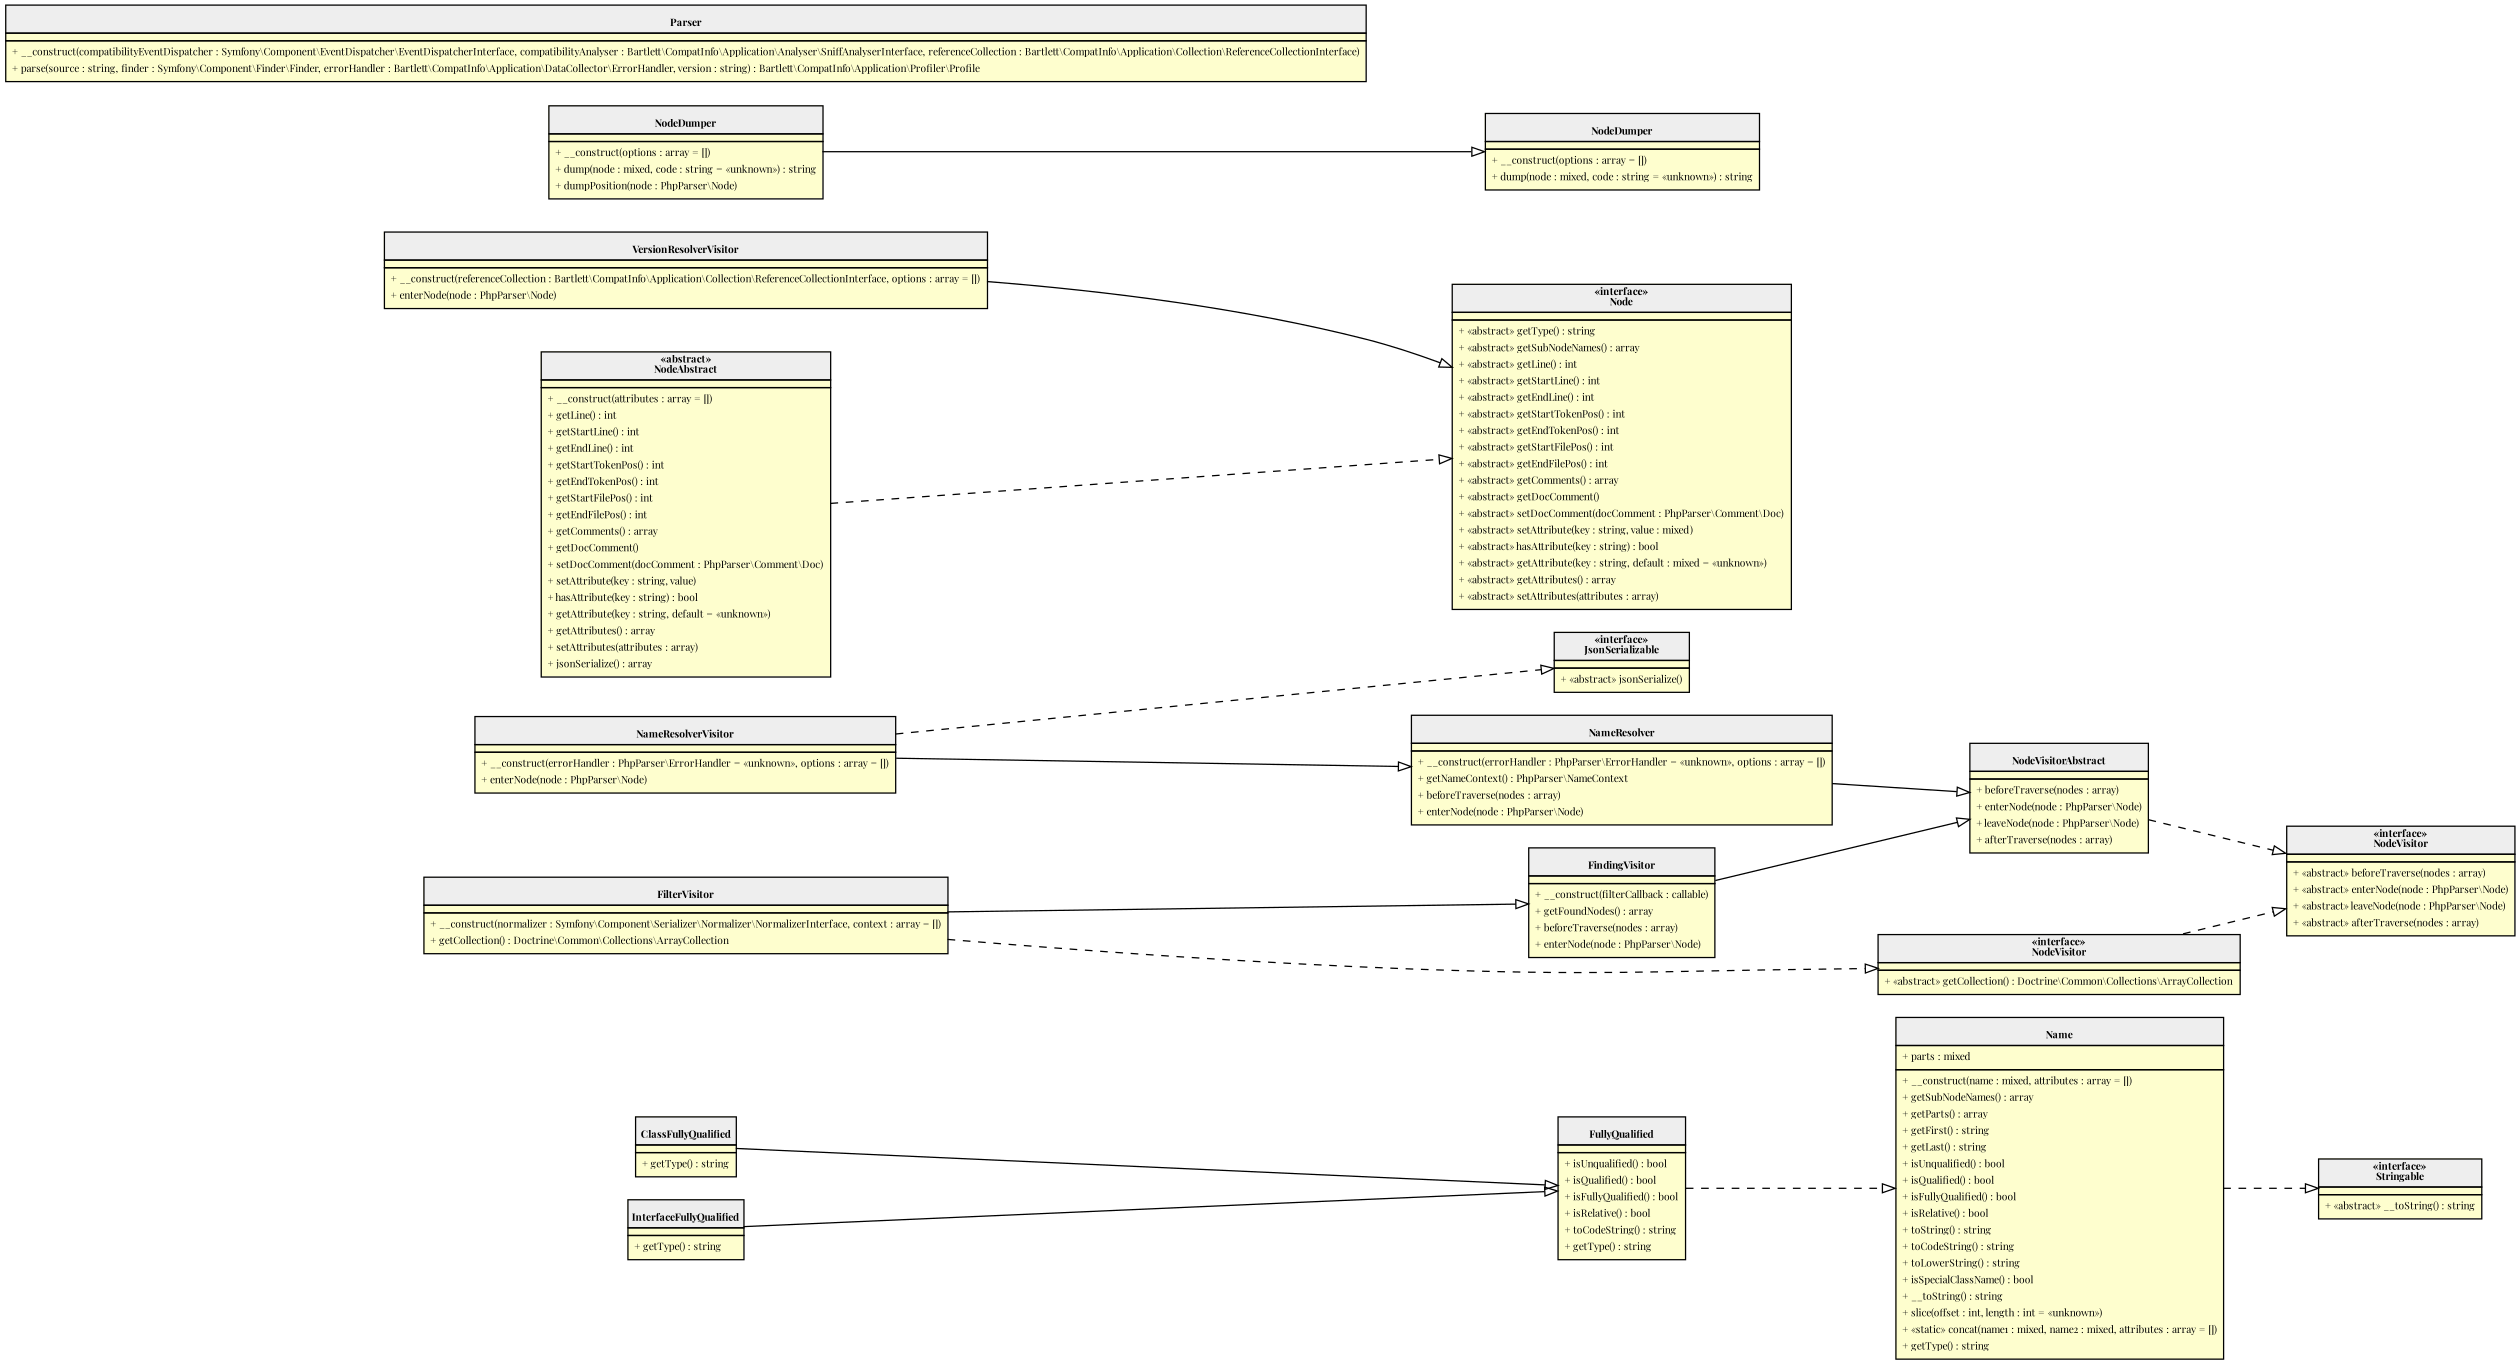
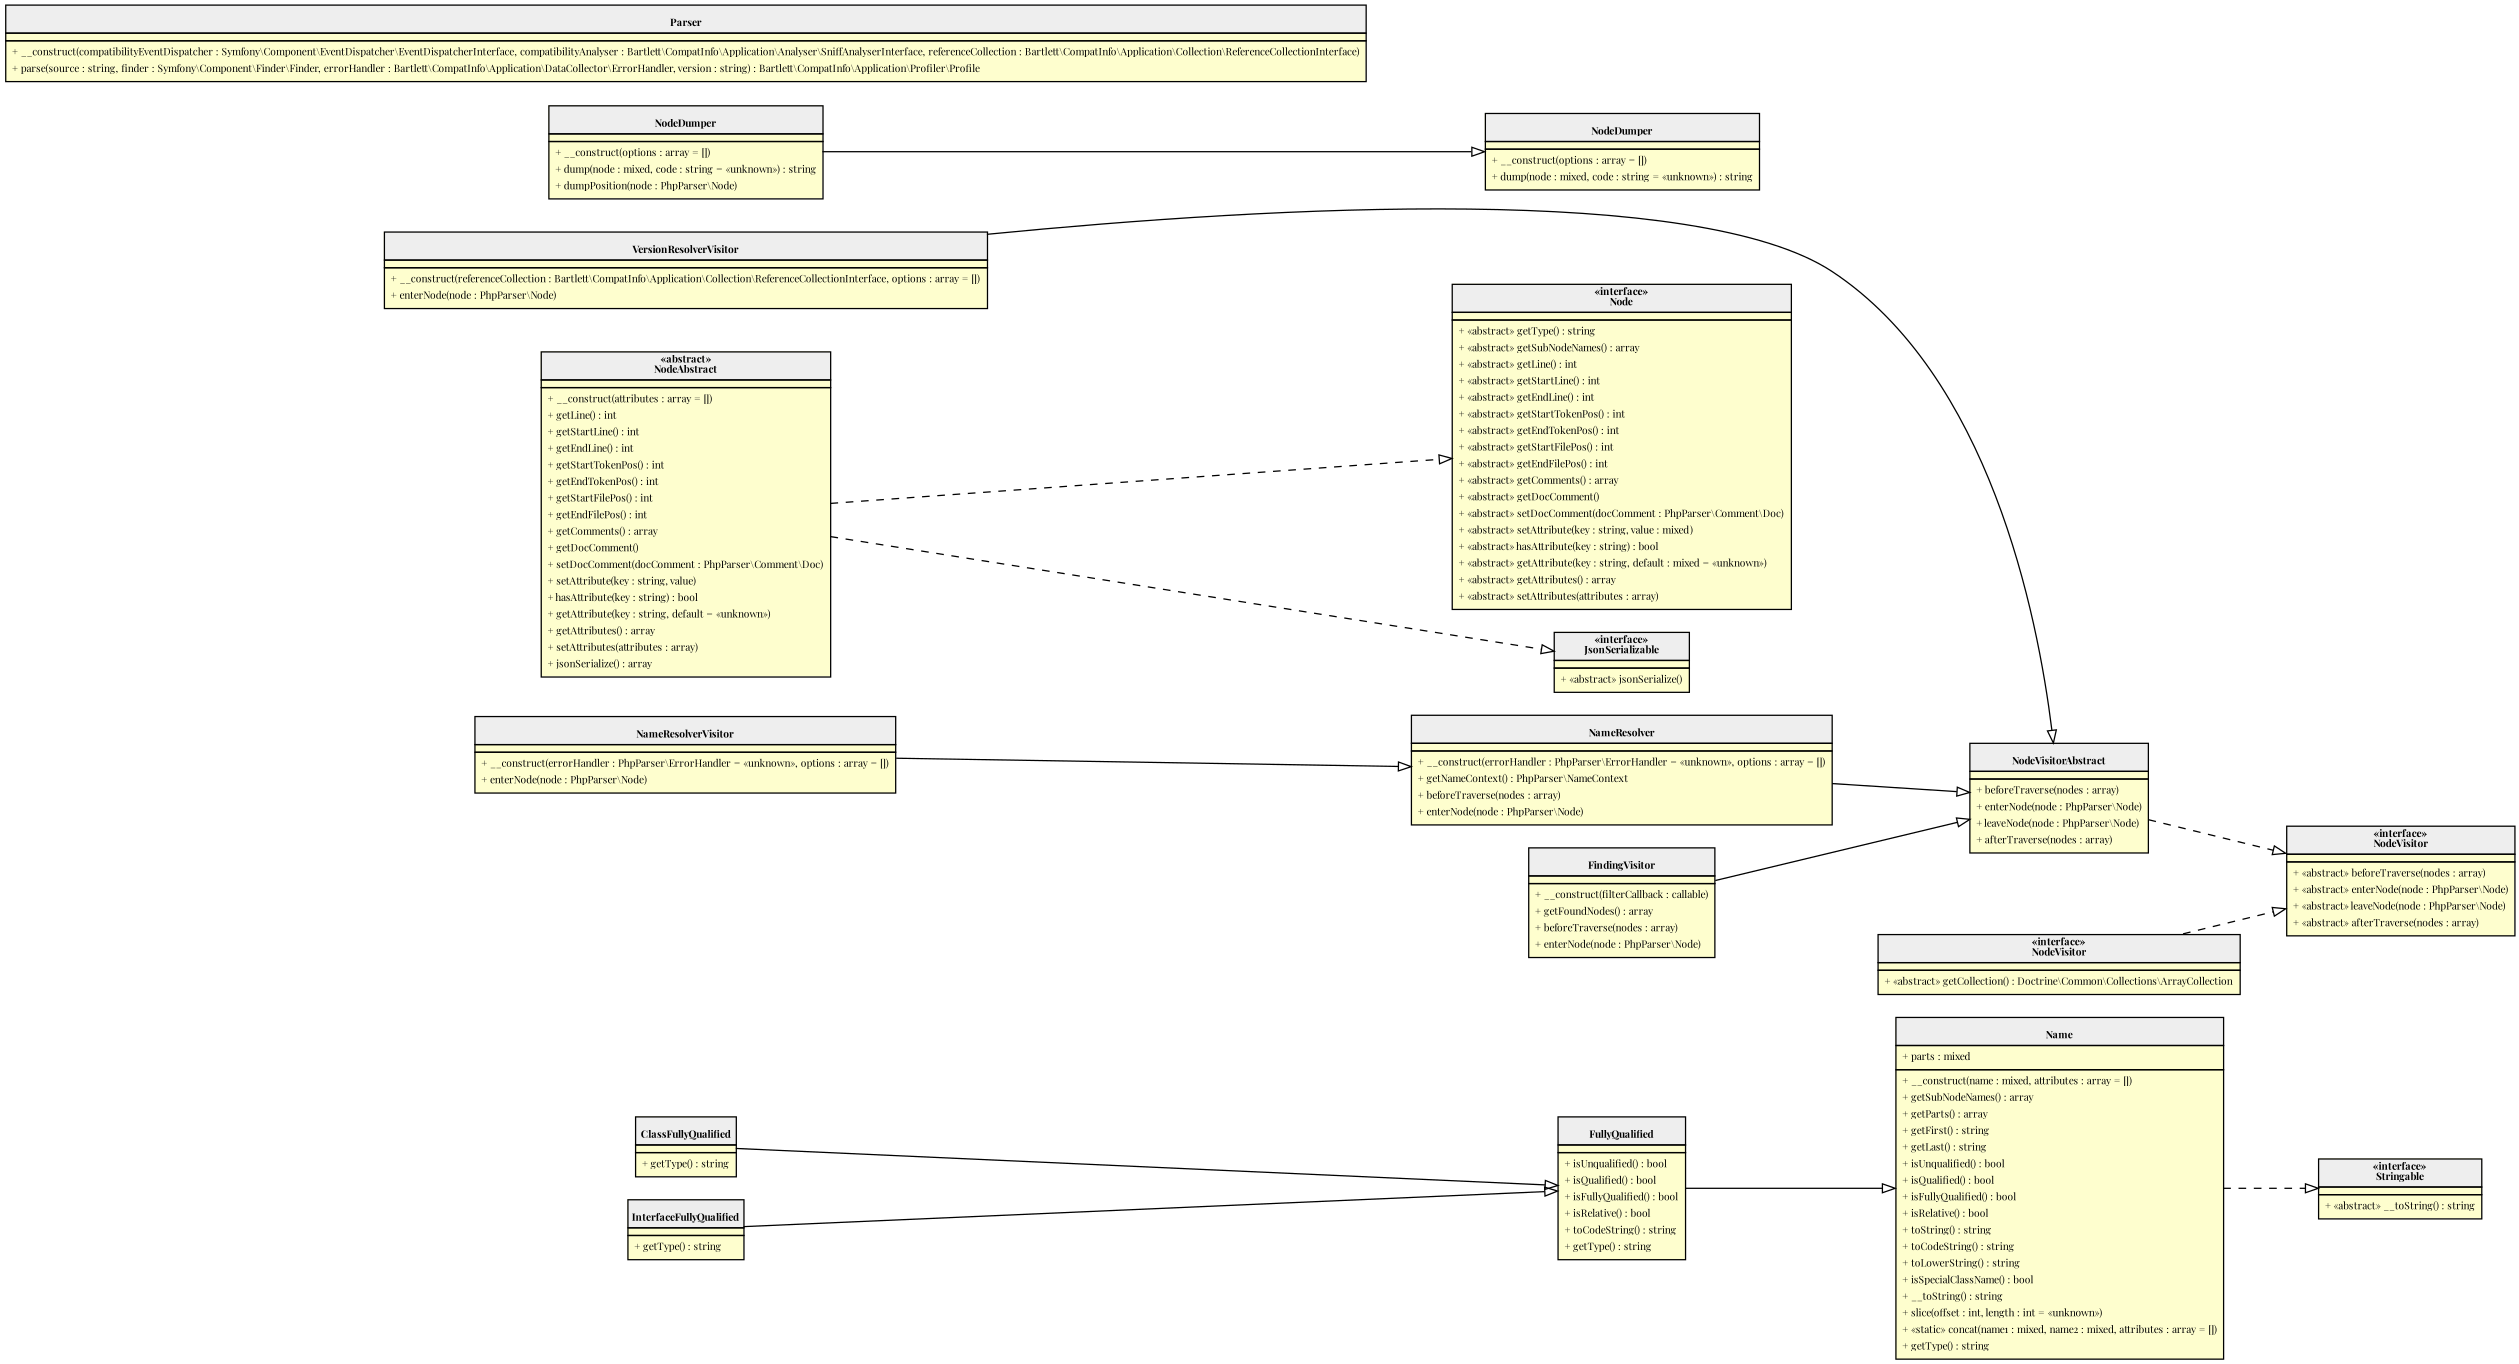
edge "VersionResolverVisitor" -> "Node": now "VersionResolverVisitor" -> "NodeVisitorAbstract"
edge "NameResolverVisitor" -> "JsonSerializable": now "NodeAbstract" -> "JsonSerializable"
node "FilterVisitor": removed
edge "FullyQualified" -> "Name": style dashed -> filled
